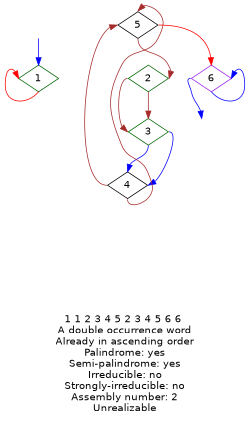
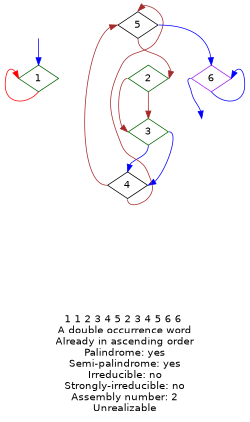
edge "5" -> "6": color red -> blue
